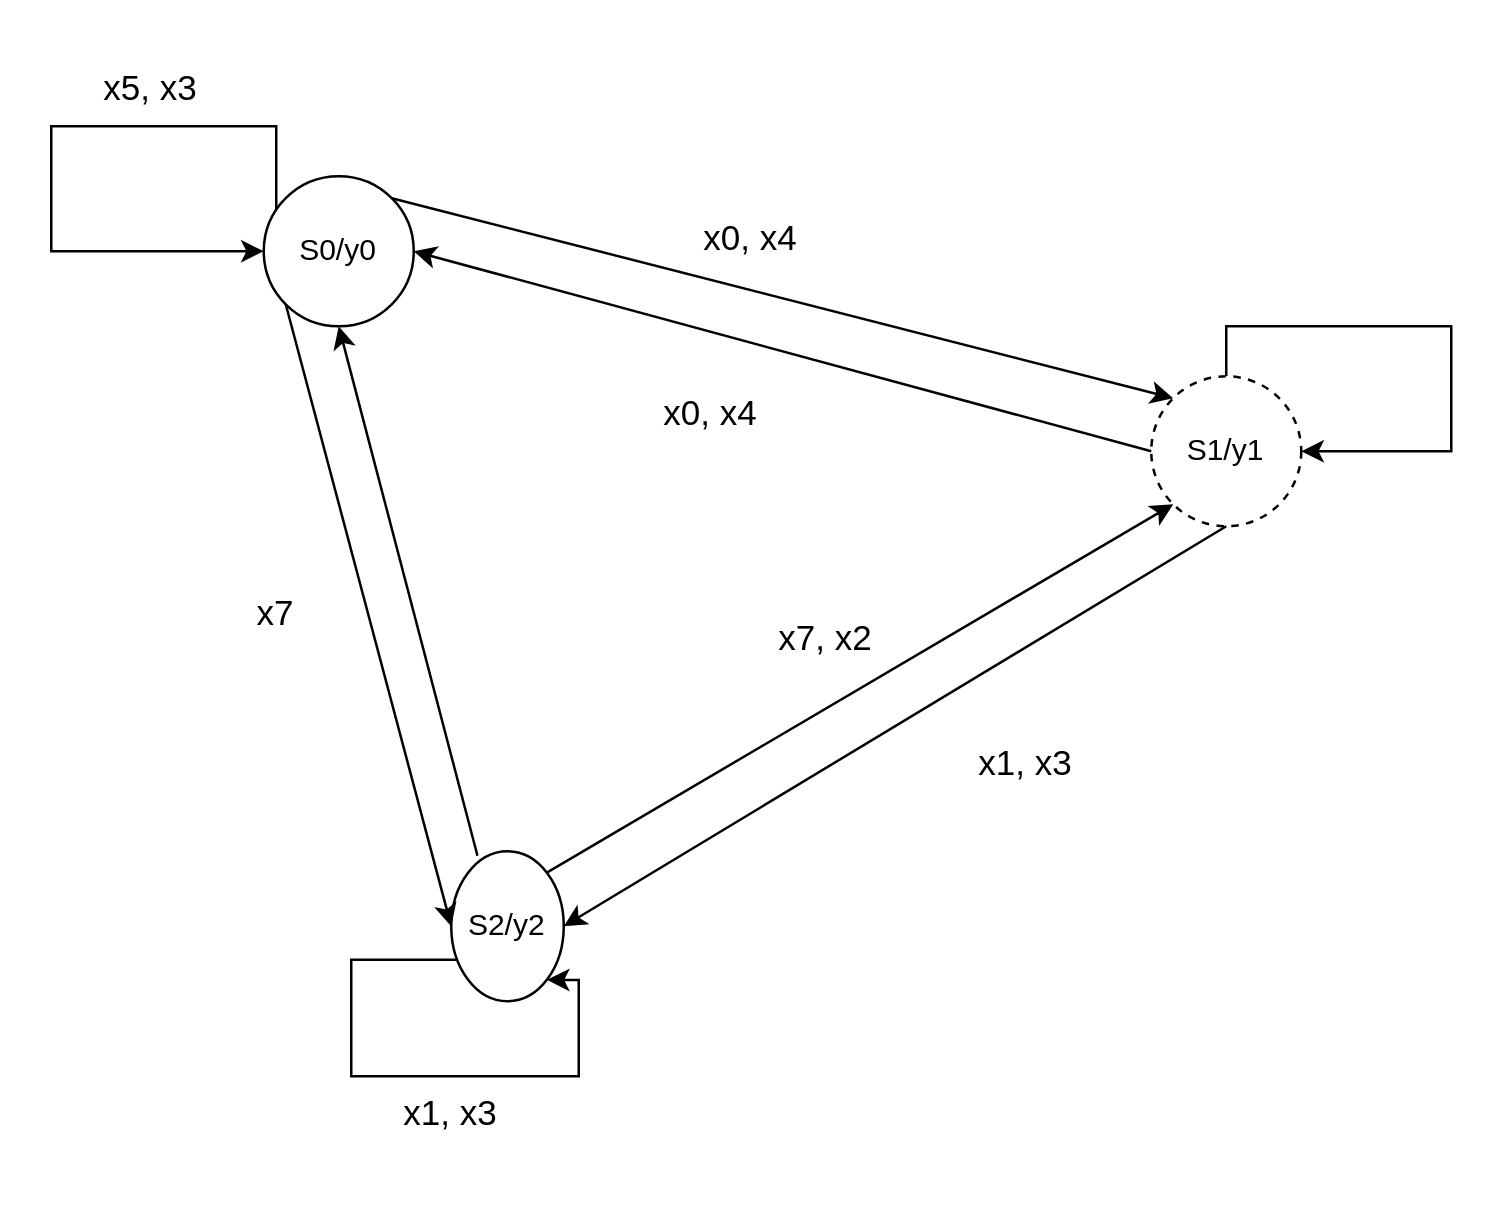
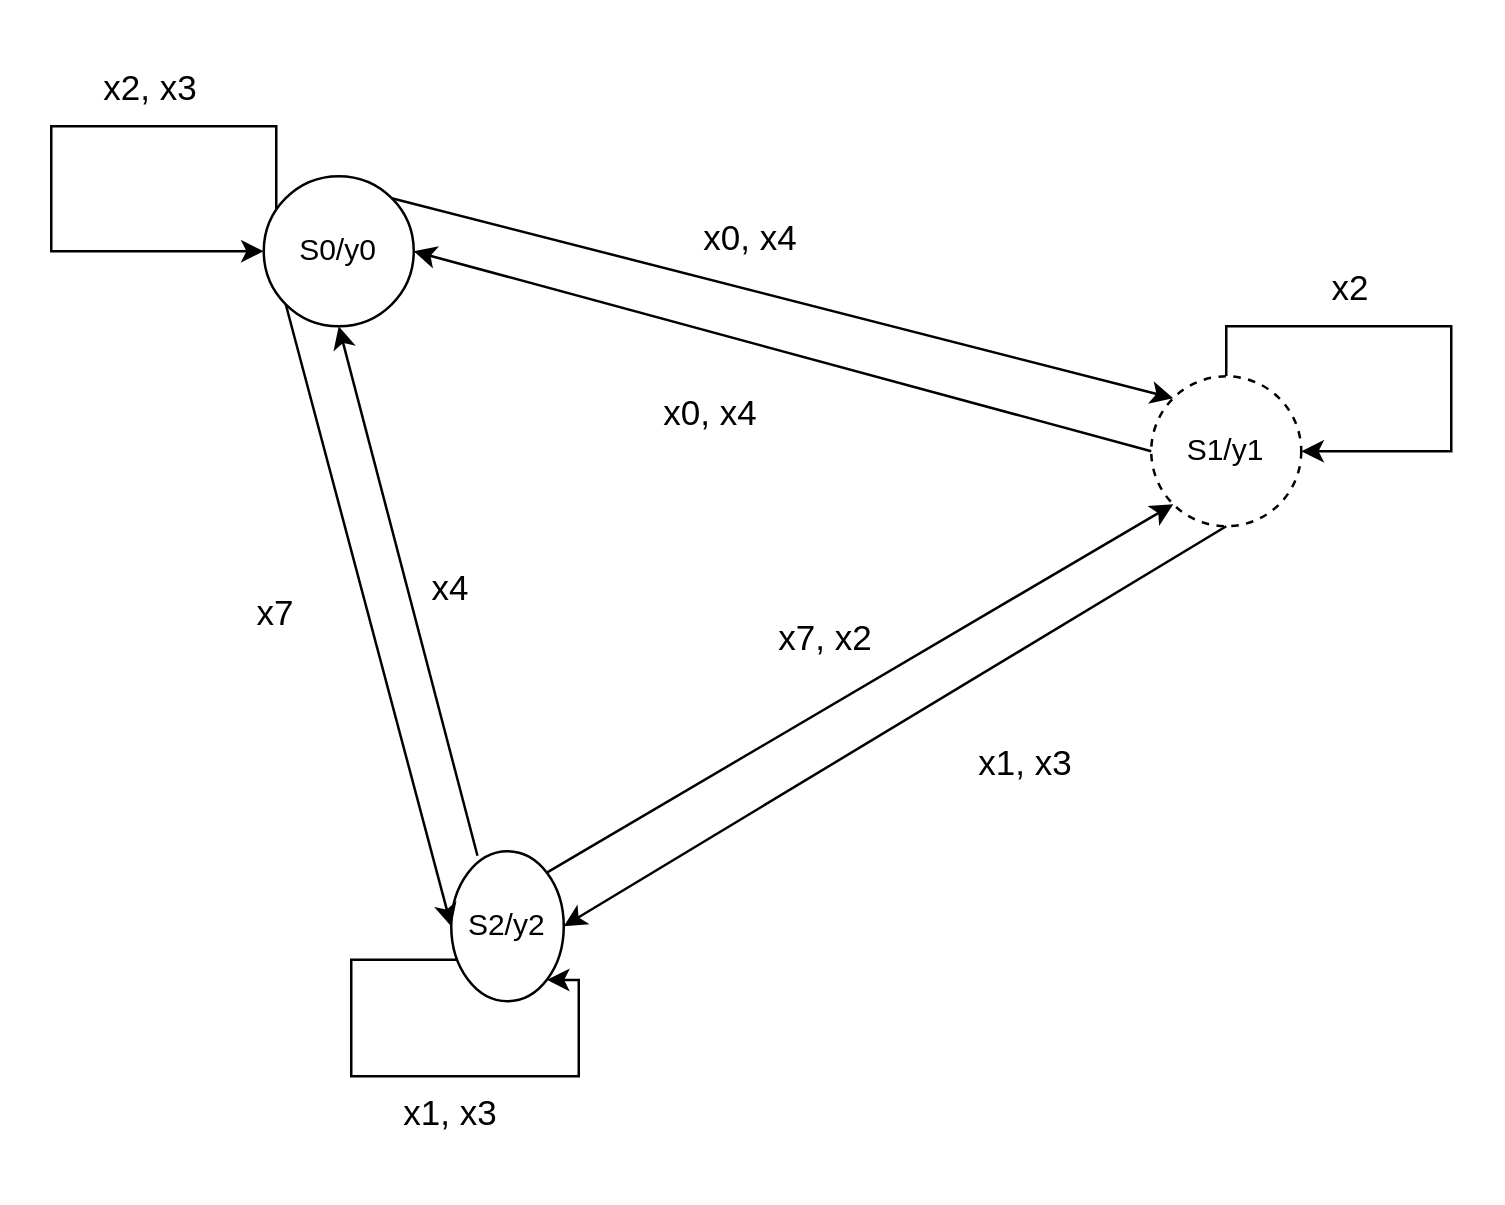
node "x5, x3": label "x5, x3" -> "x2, x3"
node "x2": added
node "x4": added
